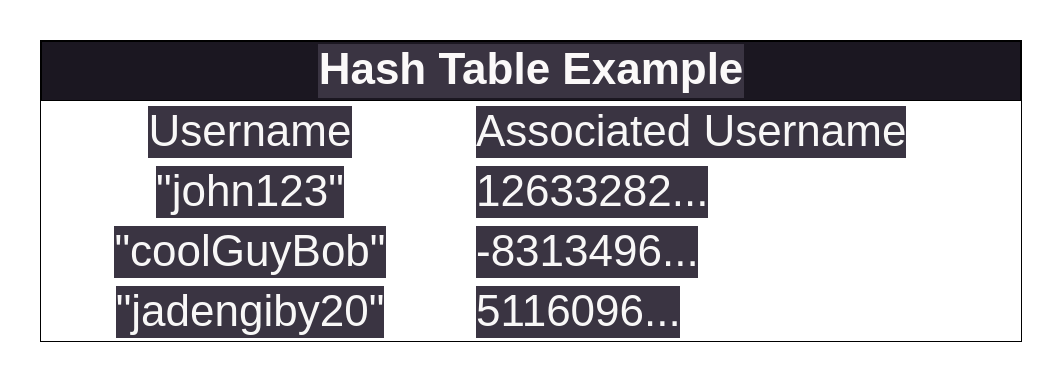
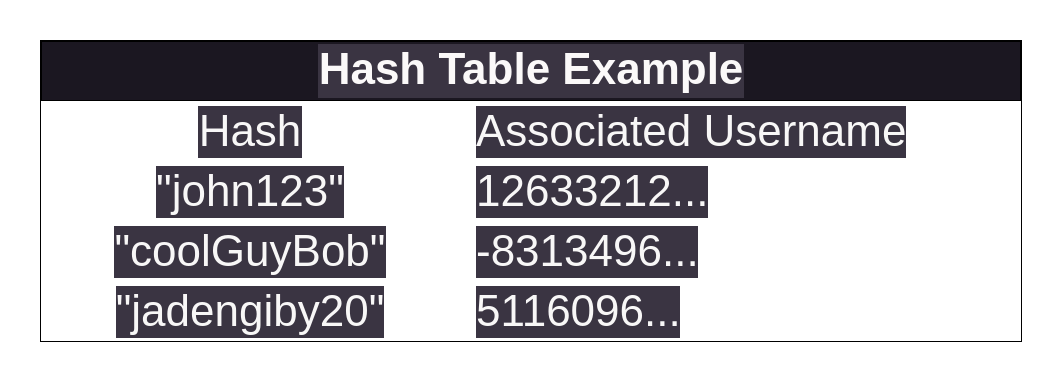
node "Username": label "Username" -> "Hash"
node "12633282...": label "12633282..." -> "12633212..."
